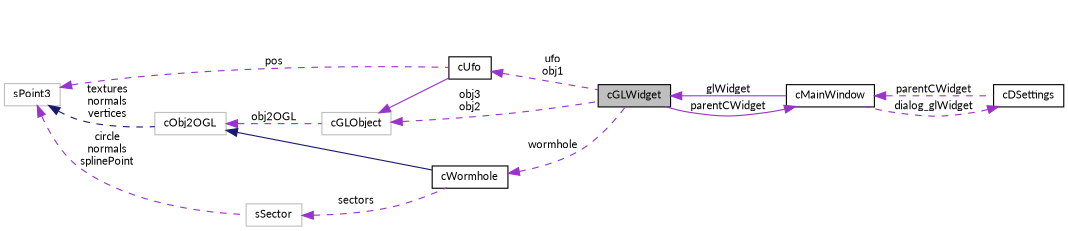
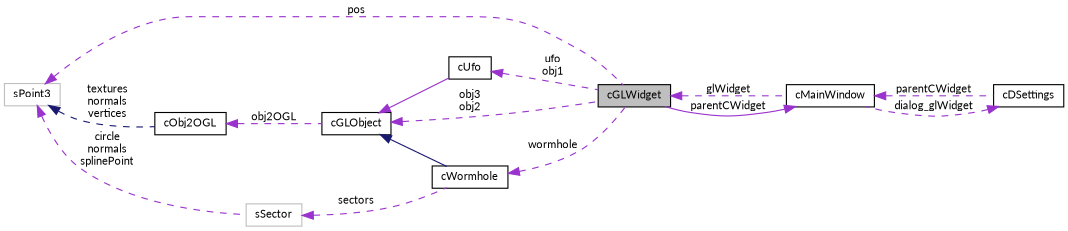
edge "cUfo" -> "sPoint3": now "cGLWidget" -> "sPoint3"
edge "cMainWindow" -> "cGLWidget": style solid -> dashed
node "cObj2OGL": color grey75 -> black
node "cGLObject": color grey75 -> black
edge "cWormhole" -> "cObj2OGL": now "cWormhole" -> "cGLObject"
